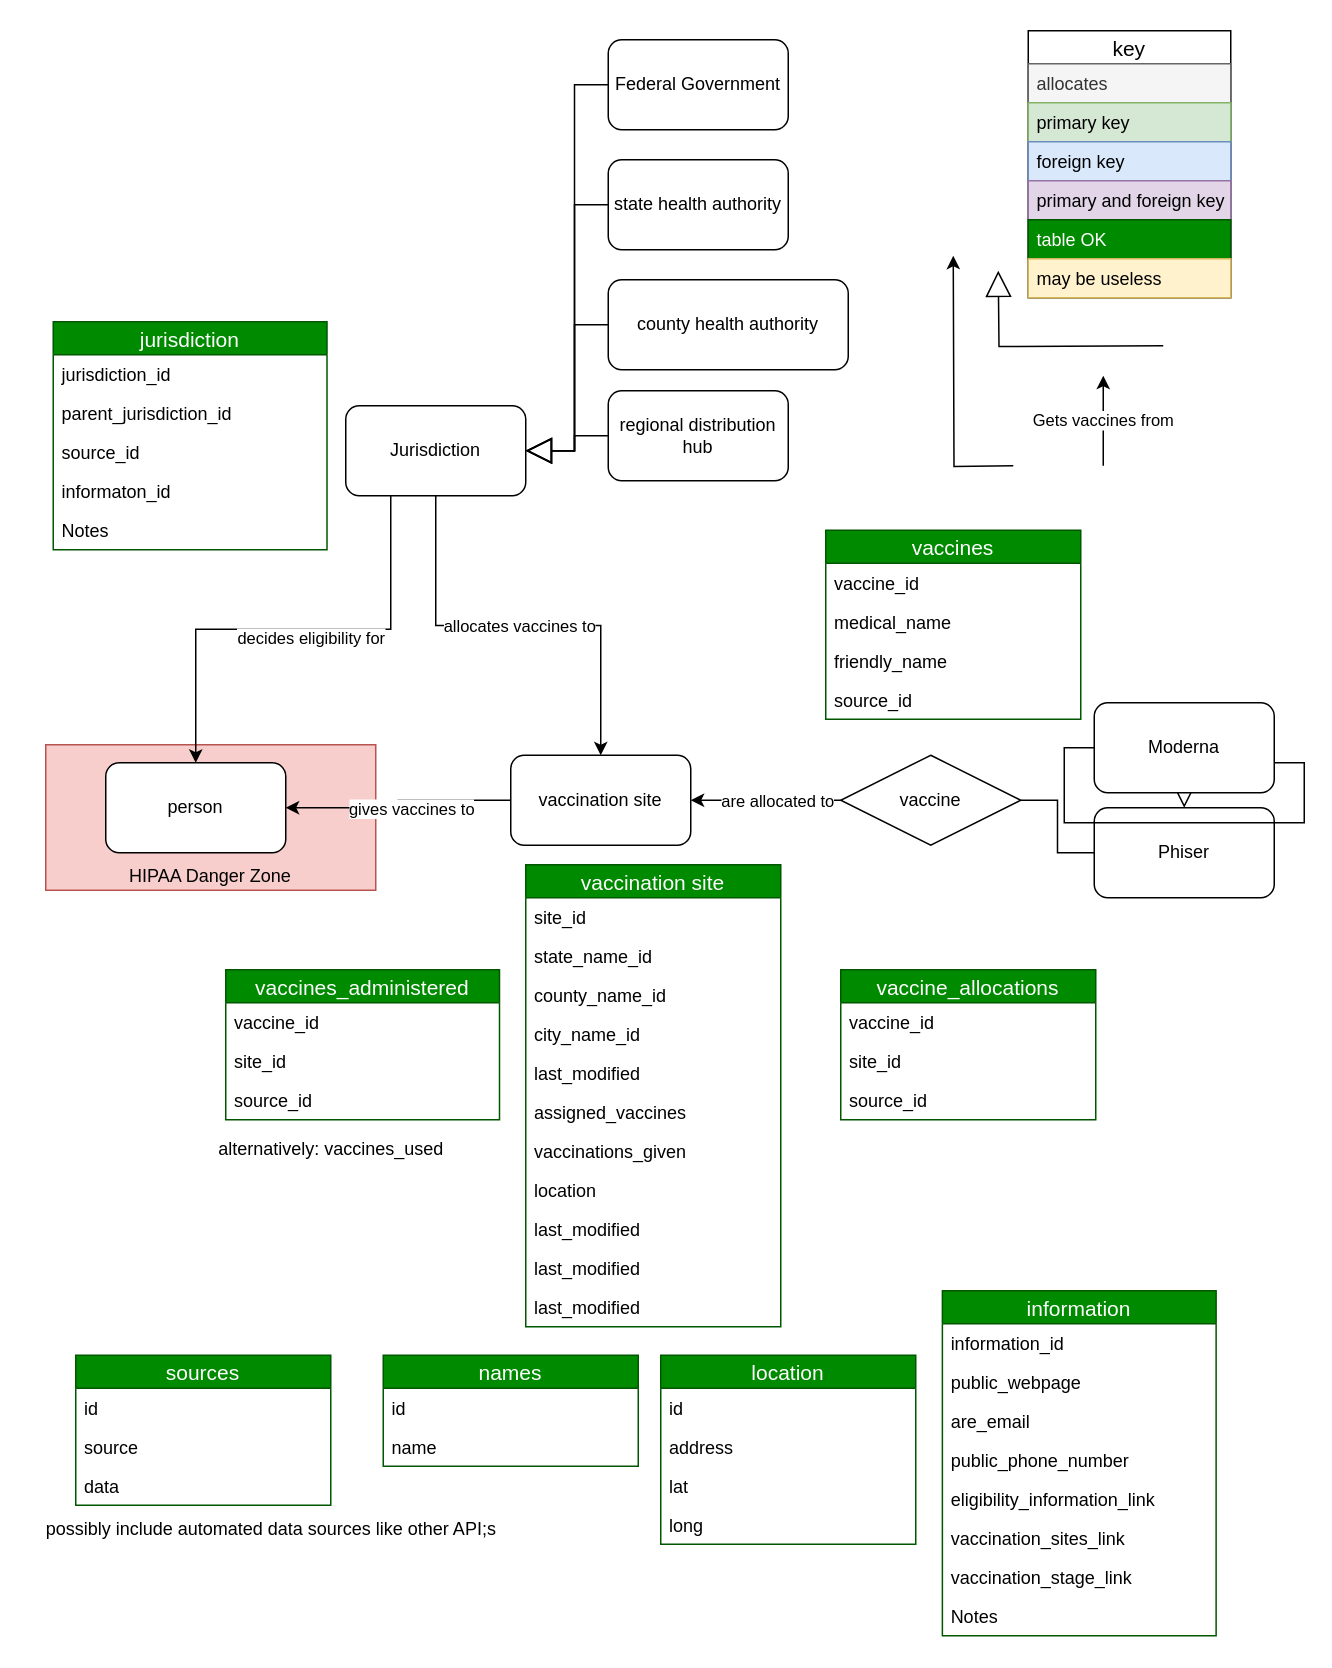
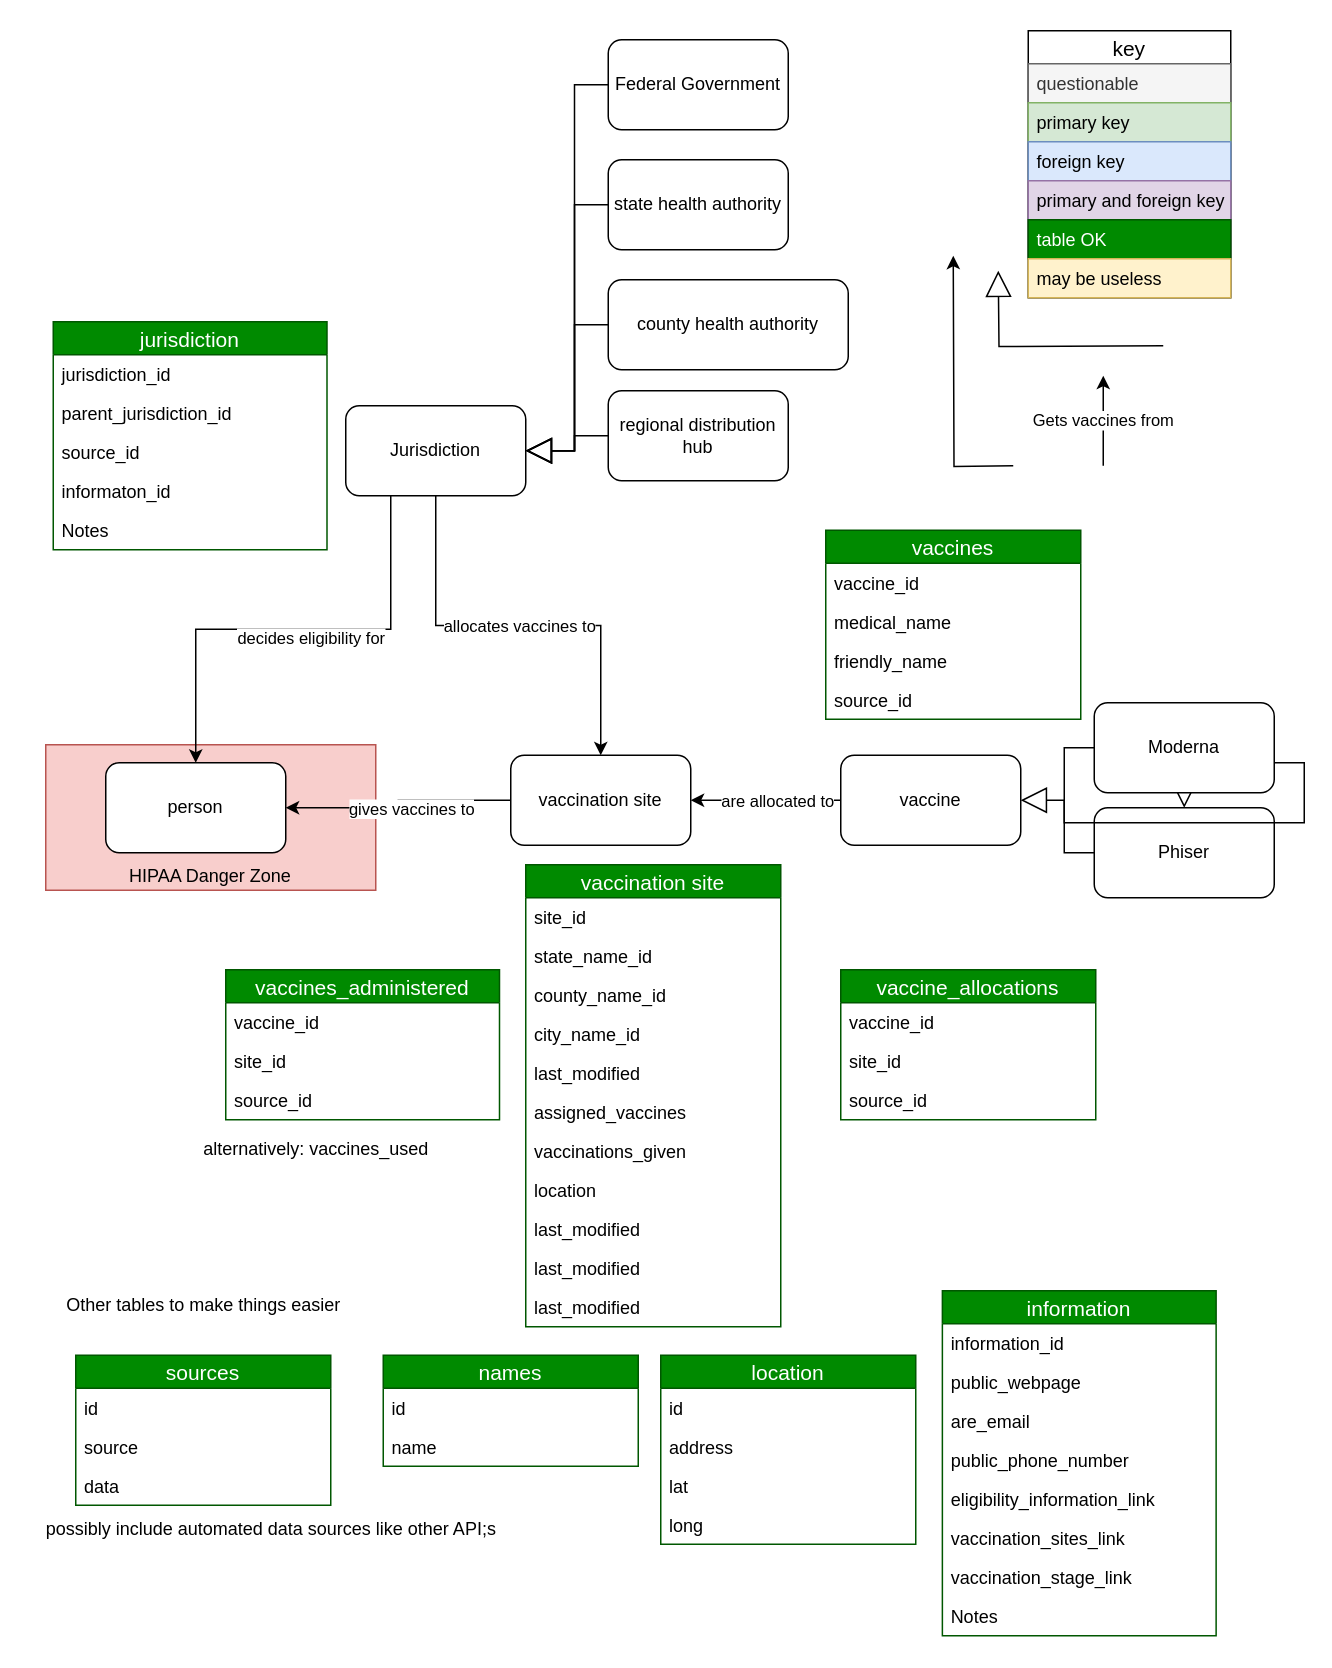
node "allocates": label "allocates" -> "questionable"
node "vaccine": shape diamond -> rounded rectangle
edge "vaccine" -- "Phiser": arrowhead none -> block
node "alternatively: vaccines_used": moved (331, 1150) -> (316, 1150)
node "Other tables to make things easier": added
